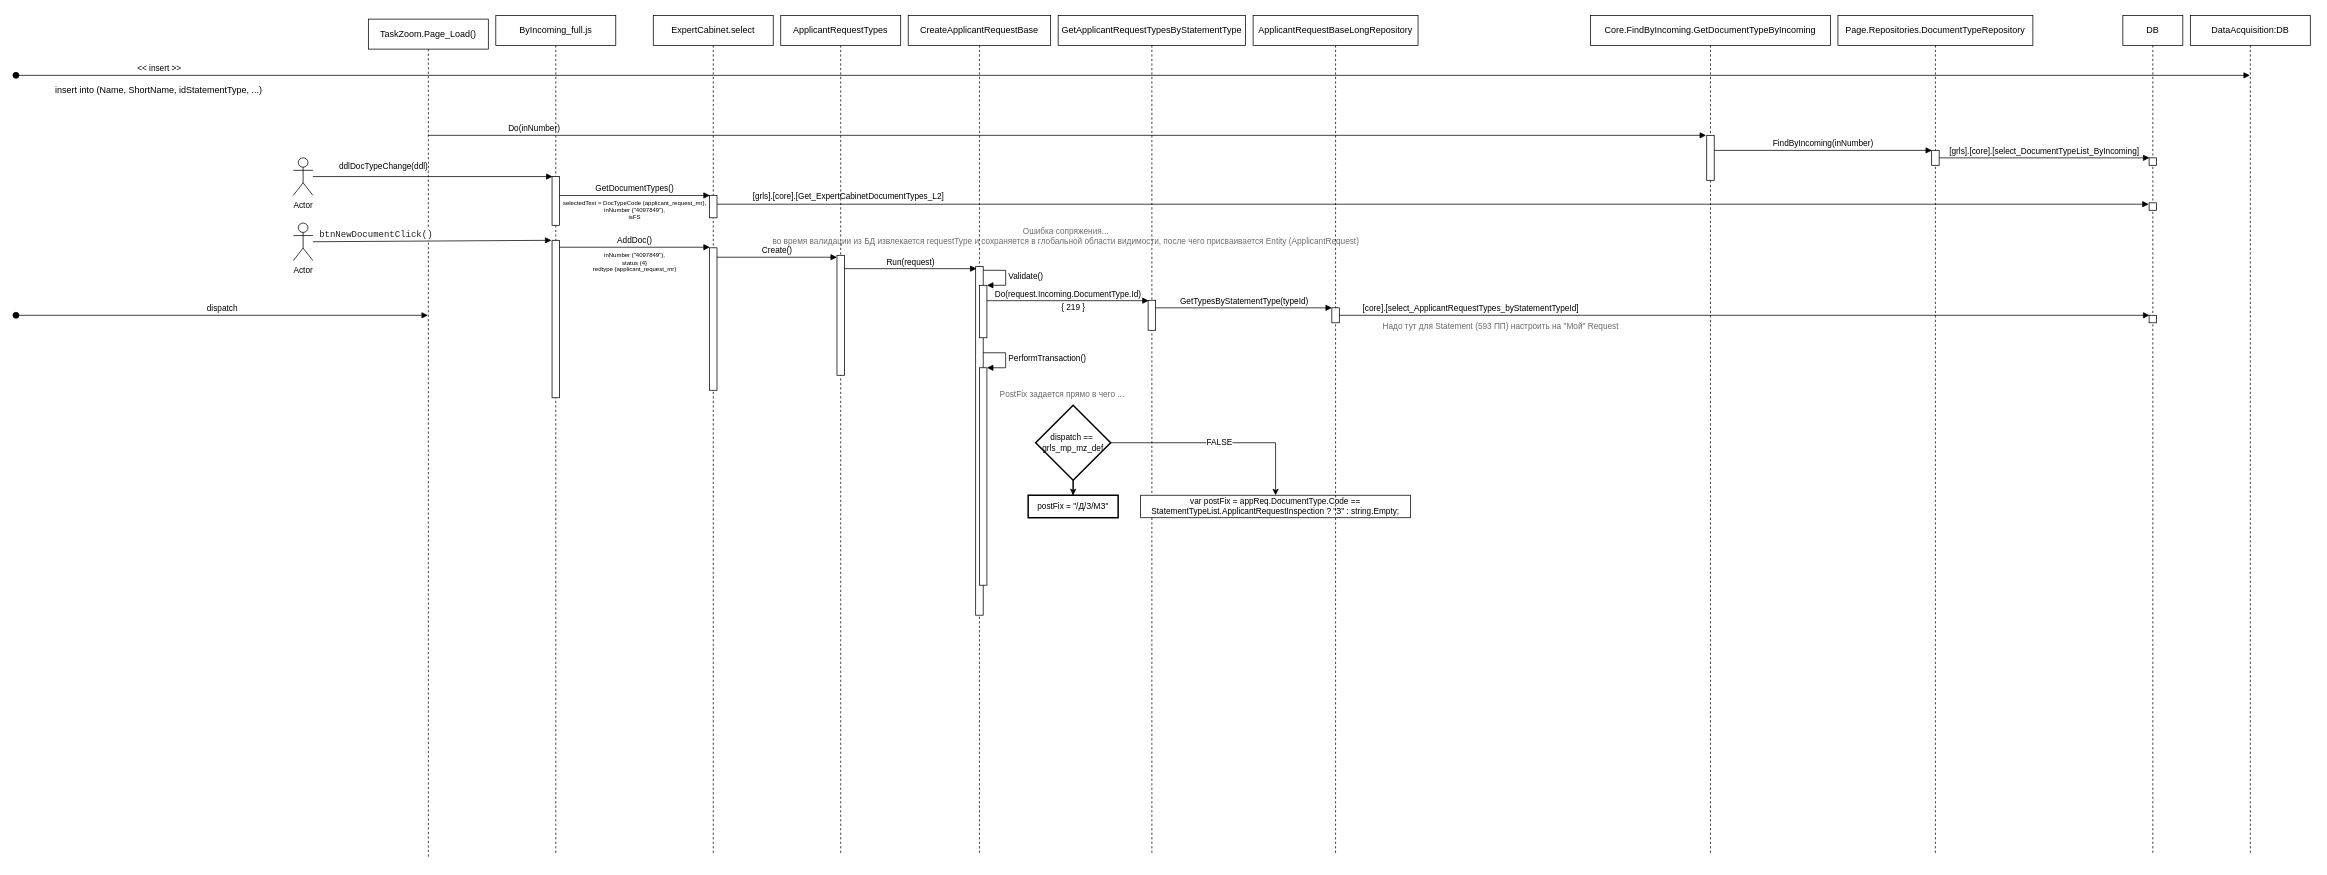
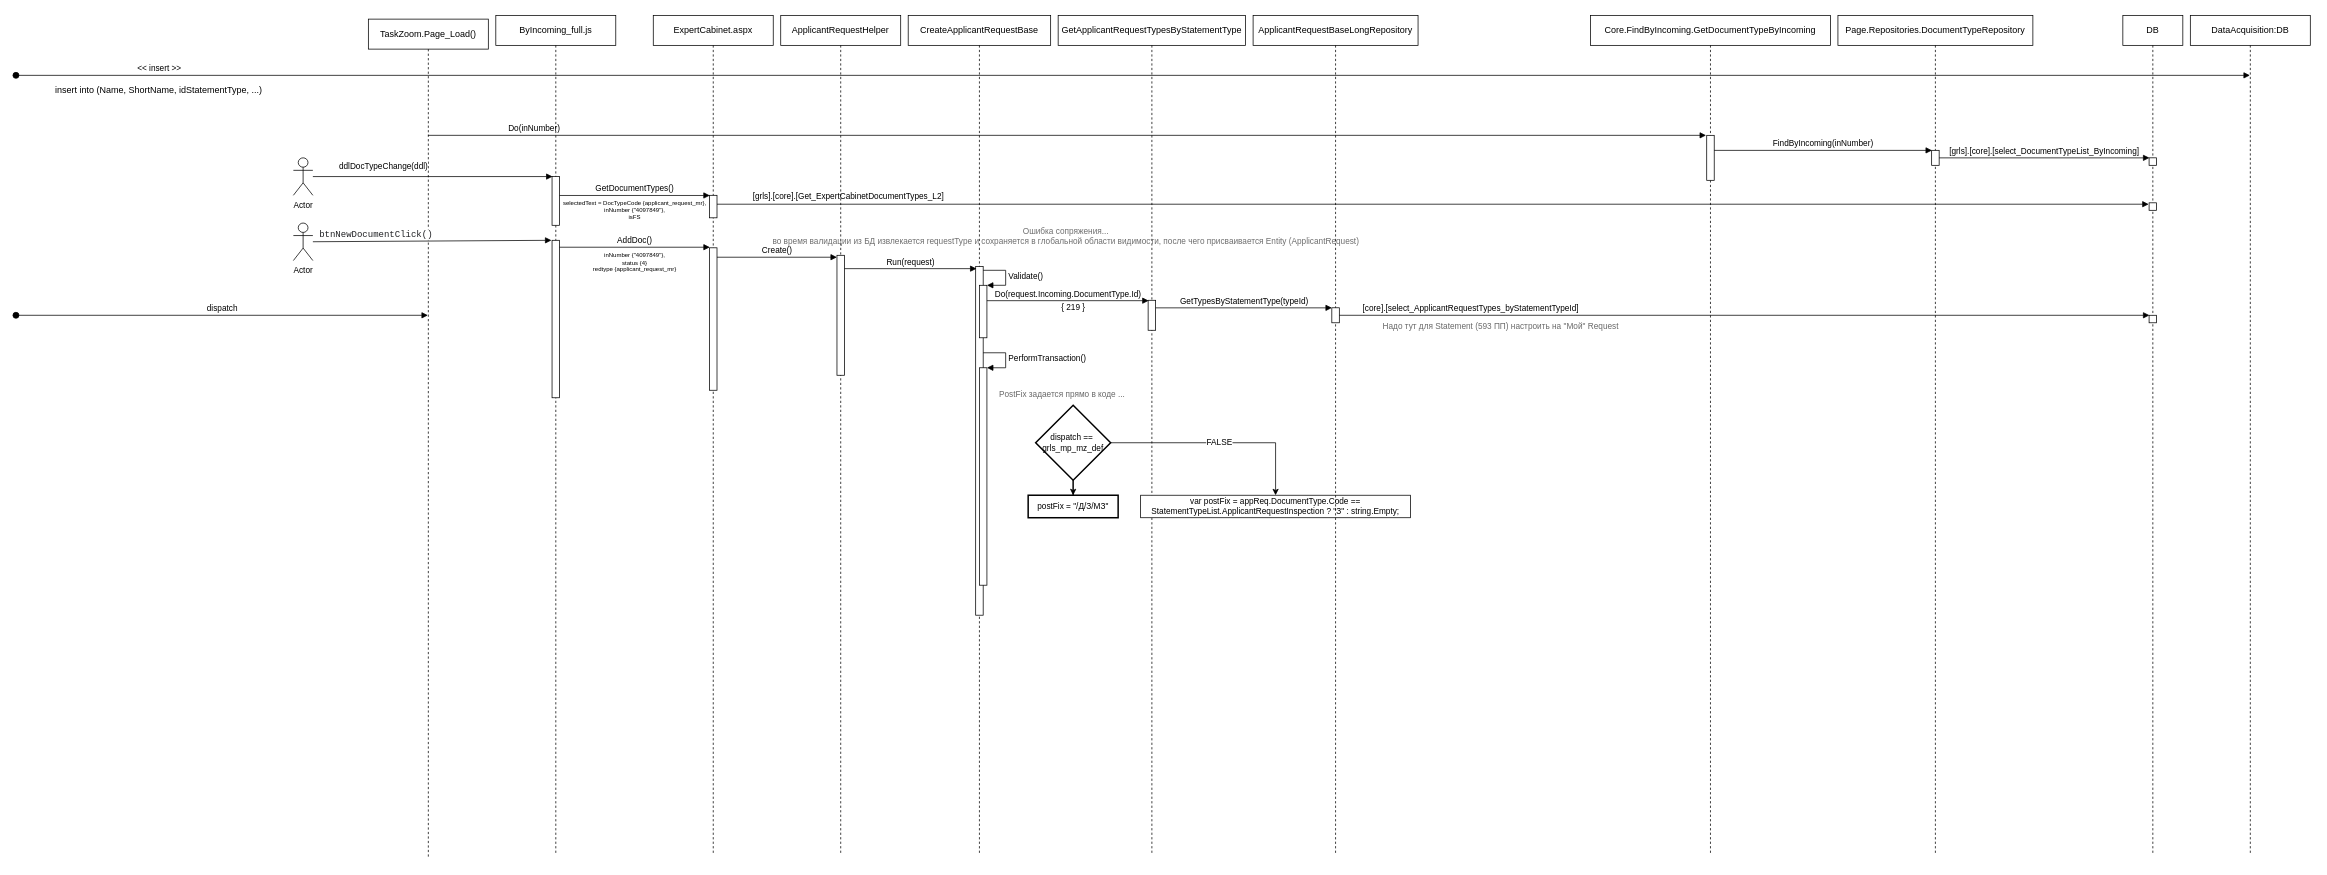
node "ExpertCabinet.select": label "ExpertCabinet.select" -> "ExpertCabinet.aspx"
node "ApplicantRequestTypes": label "ApplicantRequestTypes" -> "ApplicantRequestHelper"
node "PostFix задается прямо в чего ...": label "PostFix задается прямо в чего ..." -> "PostFix задается прямо в коде ..."
